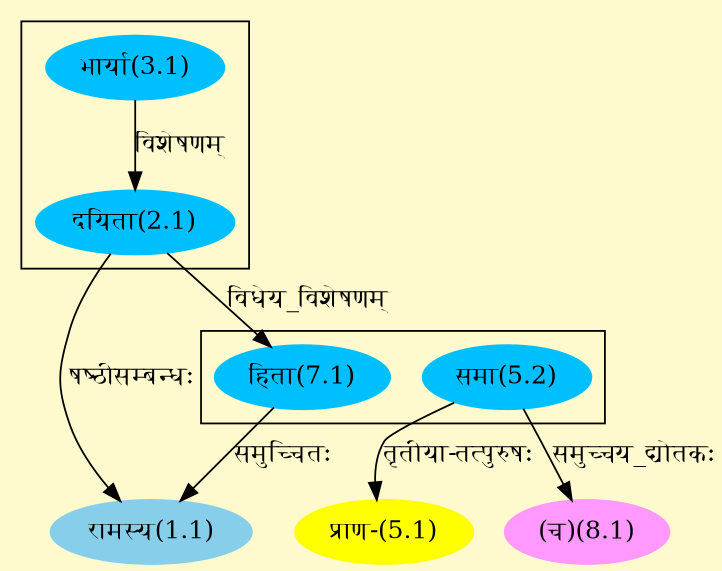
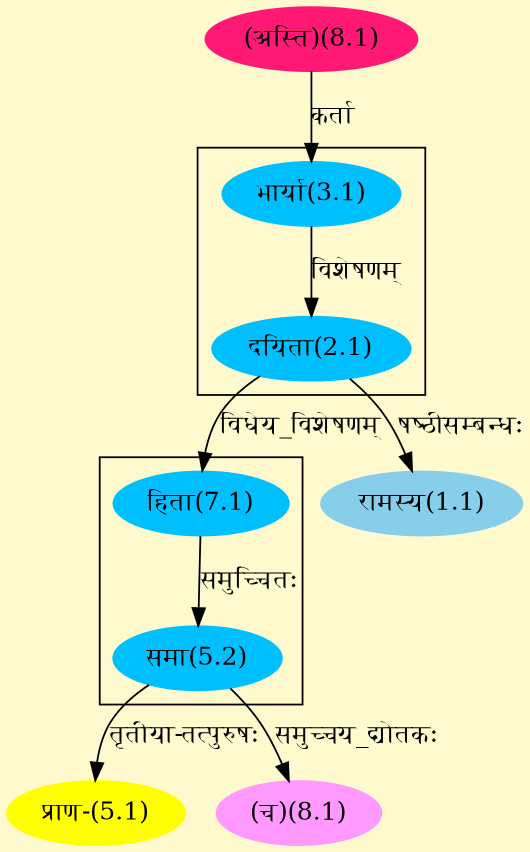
node "(अस्ति)(8.1)": added
edge "हिता(7.1)" -> "रामस्य(1.1)": now "हिता(7.1)" -> "समा(5.2)"
